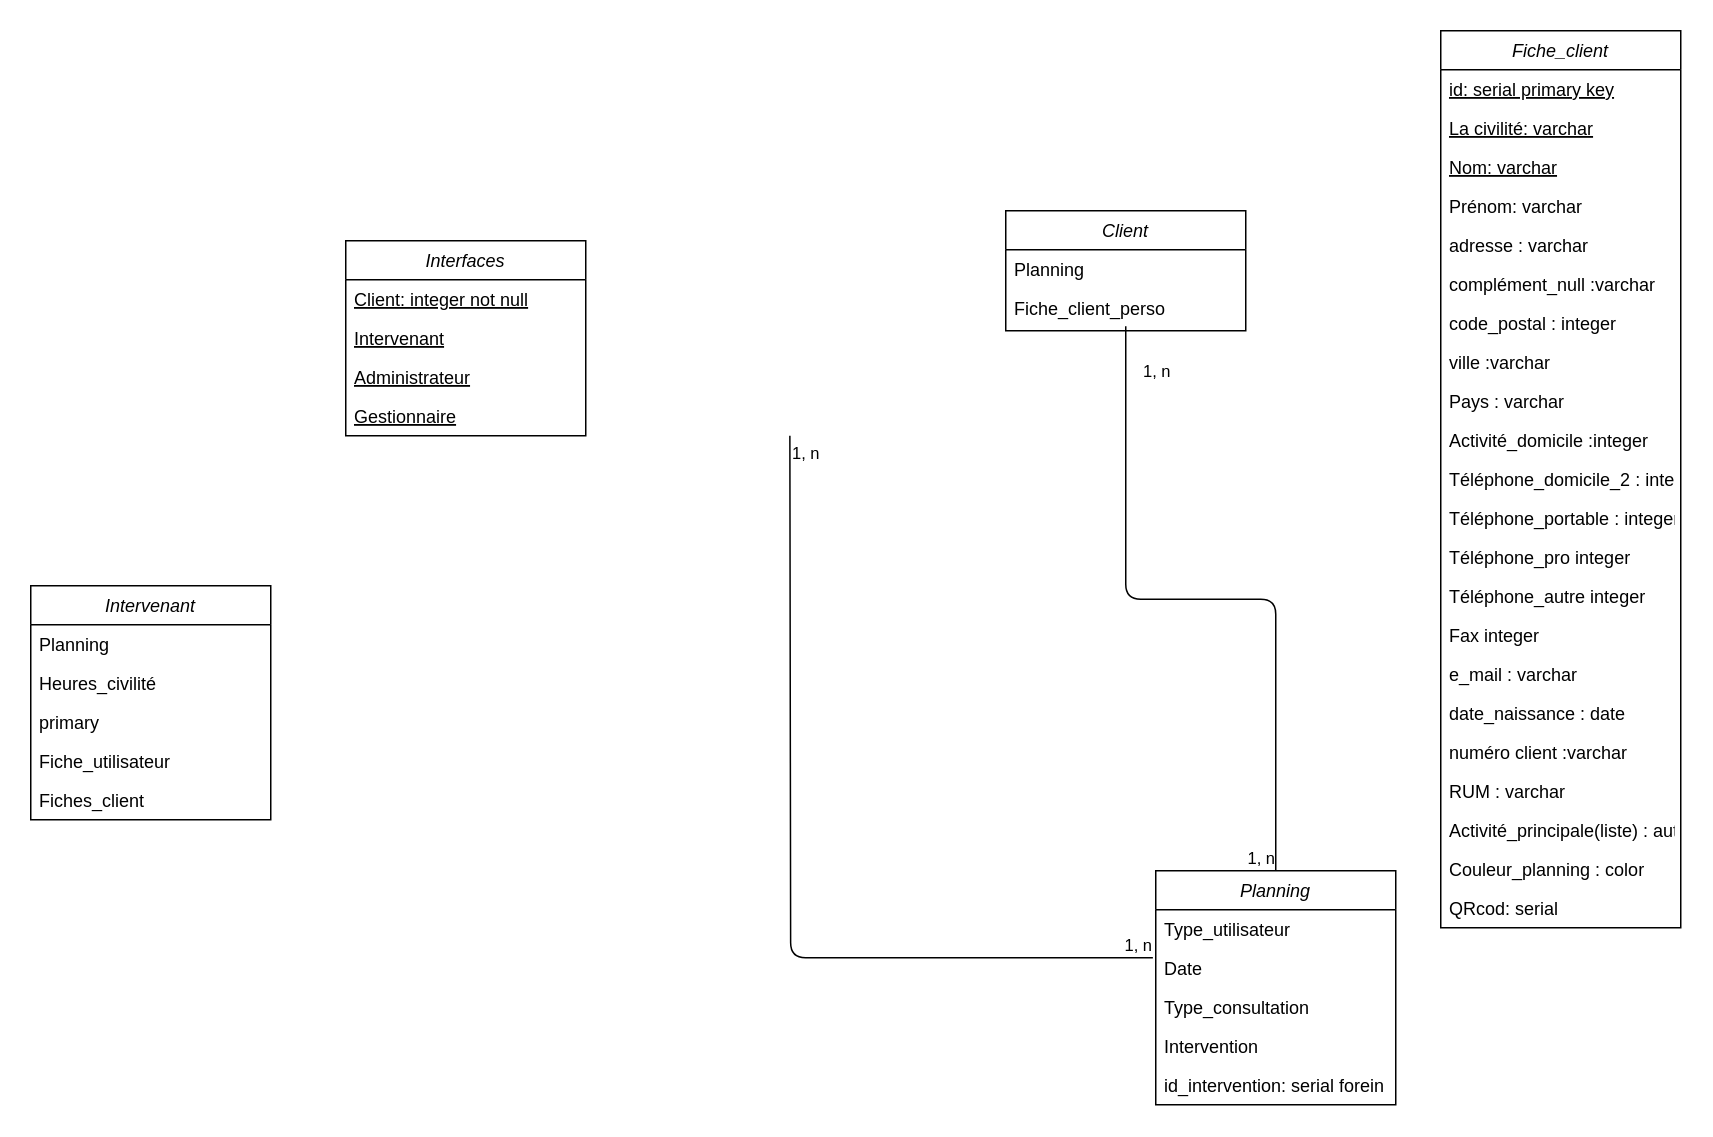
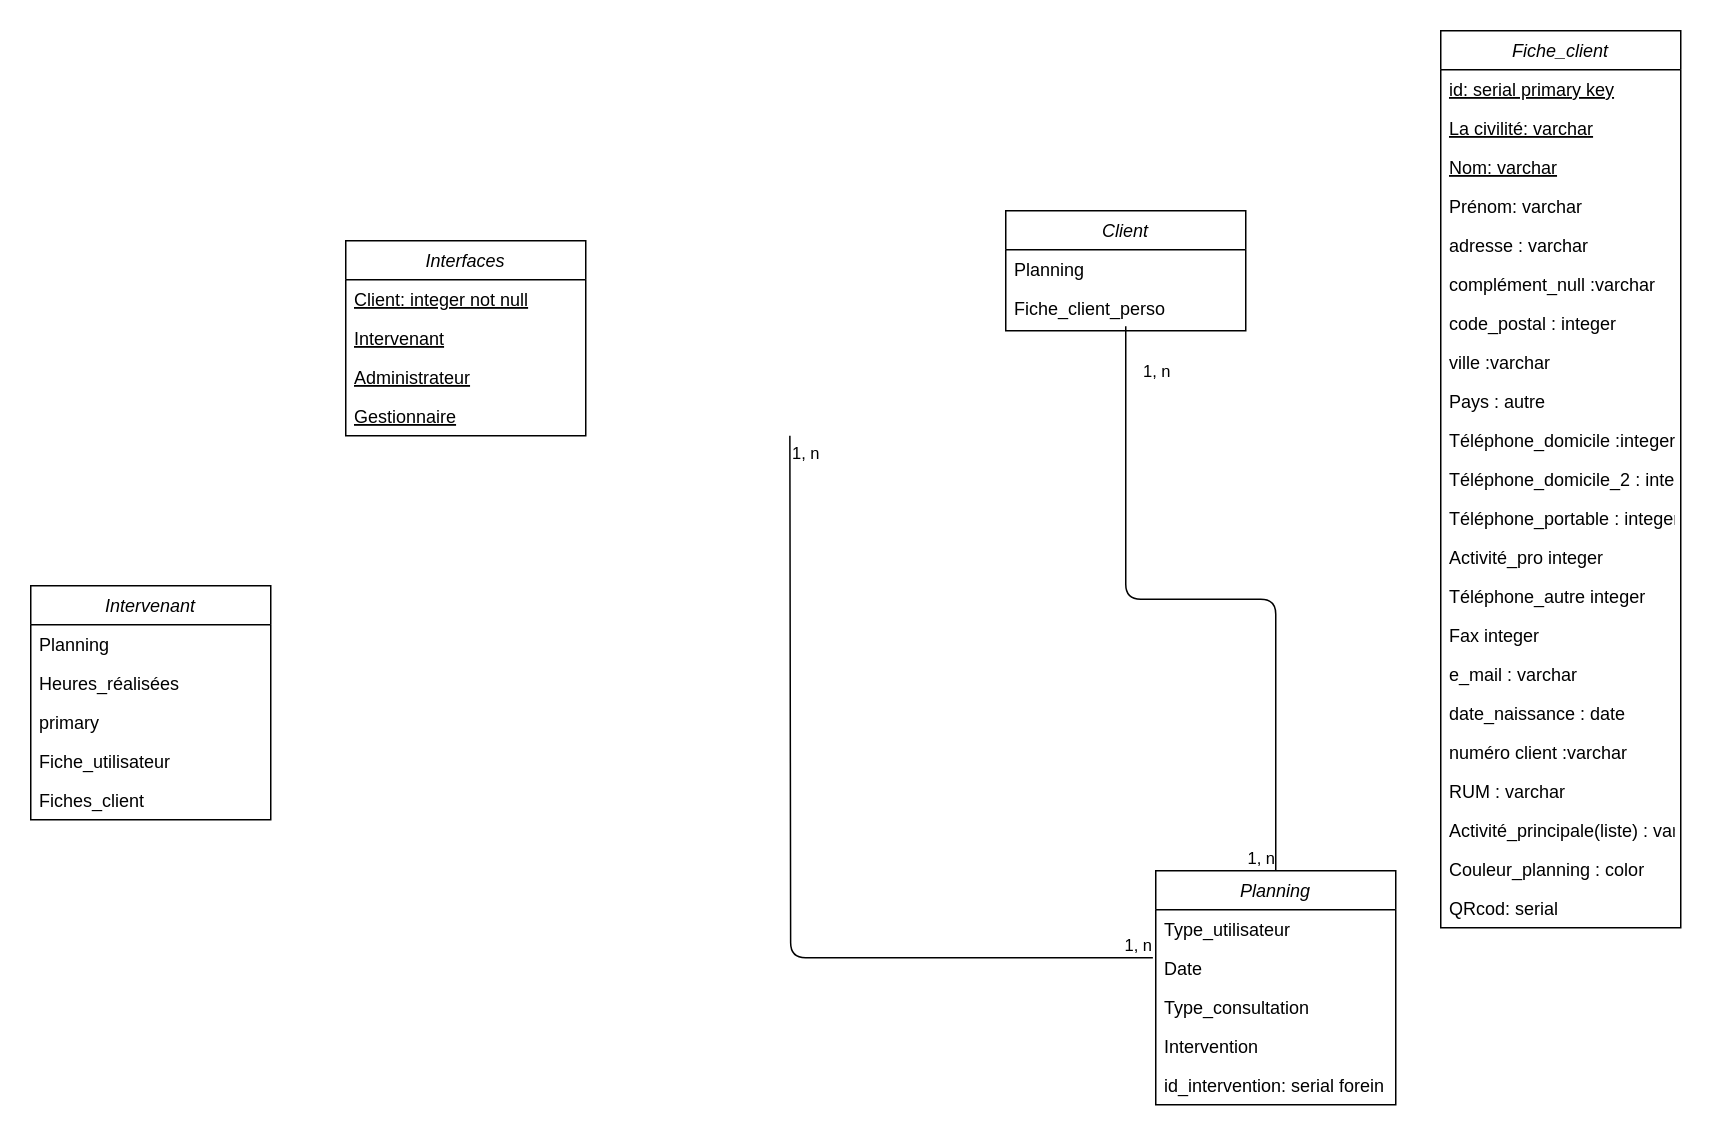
node "Pays : varchar": label "Pays : varchar" -> "Pays : autre"
node "Activité_domicile :integer": label "Activité_domicile :integer" -> "Téléphone_domicile :integer"
node "Téléphone_pro integer": label "Téléphone_pro integer" -> "Activité_pro integer"
node "Heures_civilité": label "Heures_civilité" -> "Heures_réalisées"
node "Activité_principale(liste) : autre": label "Activité_principale(liste) : autre" -> "Activité_principale(liste) : varchar"
